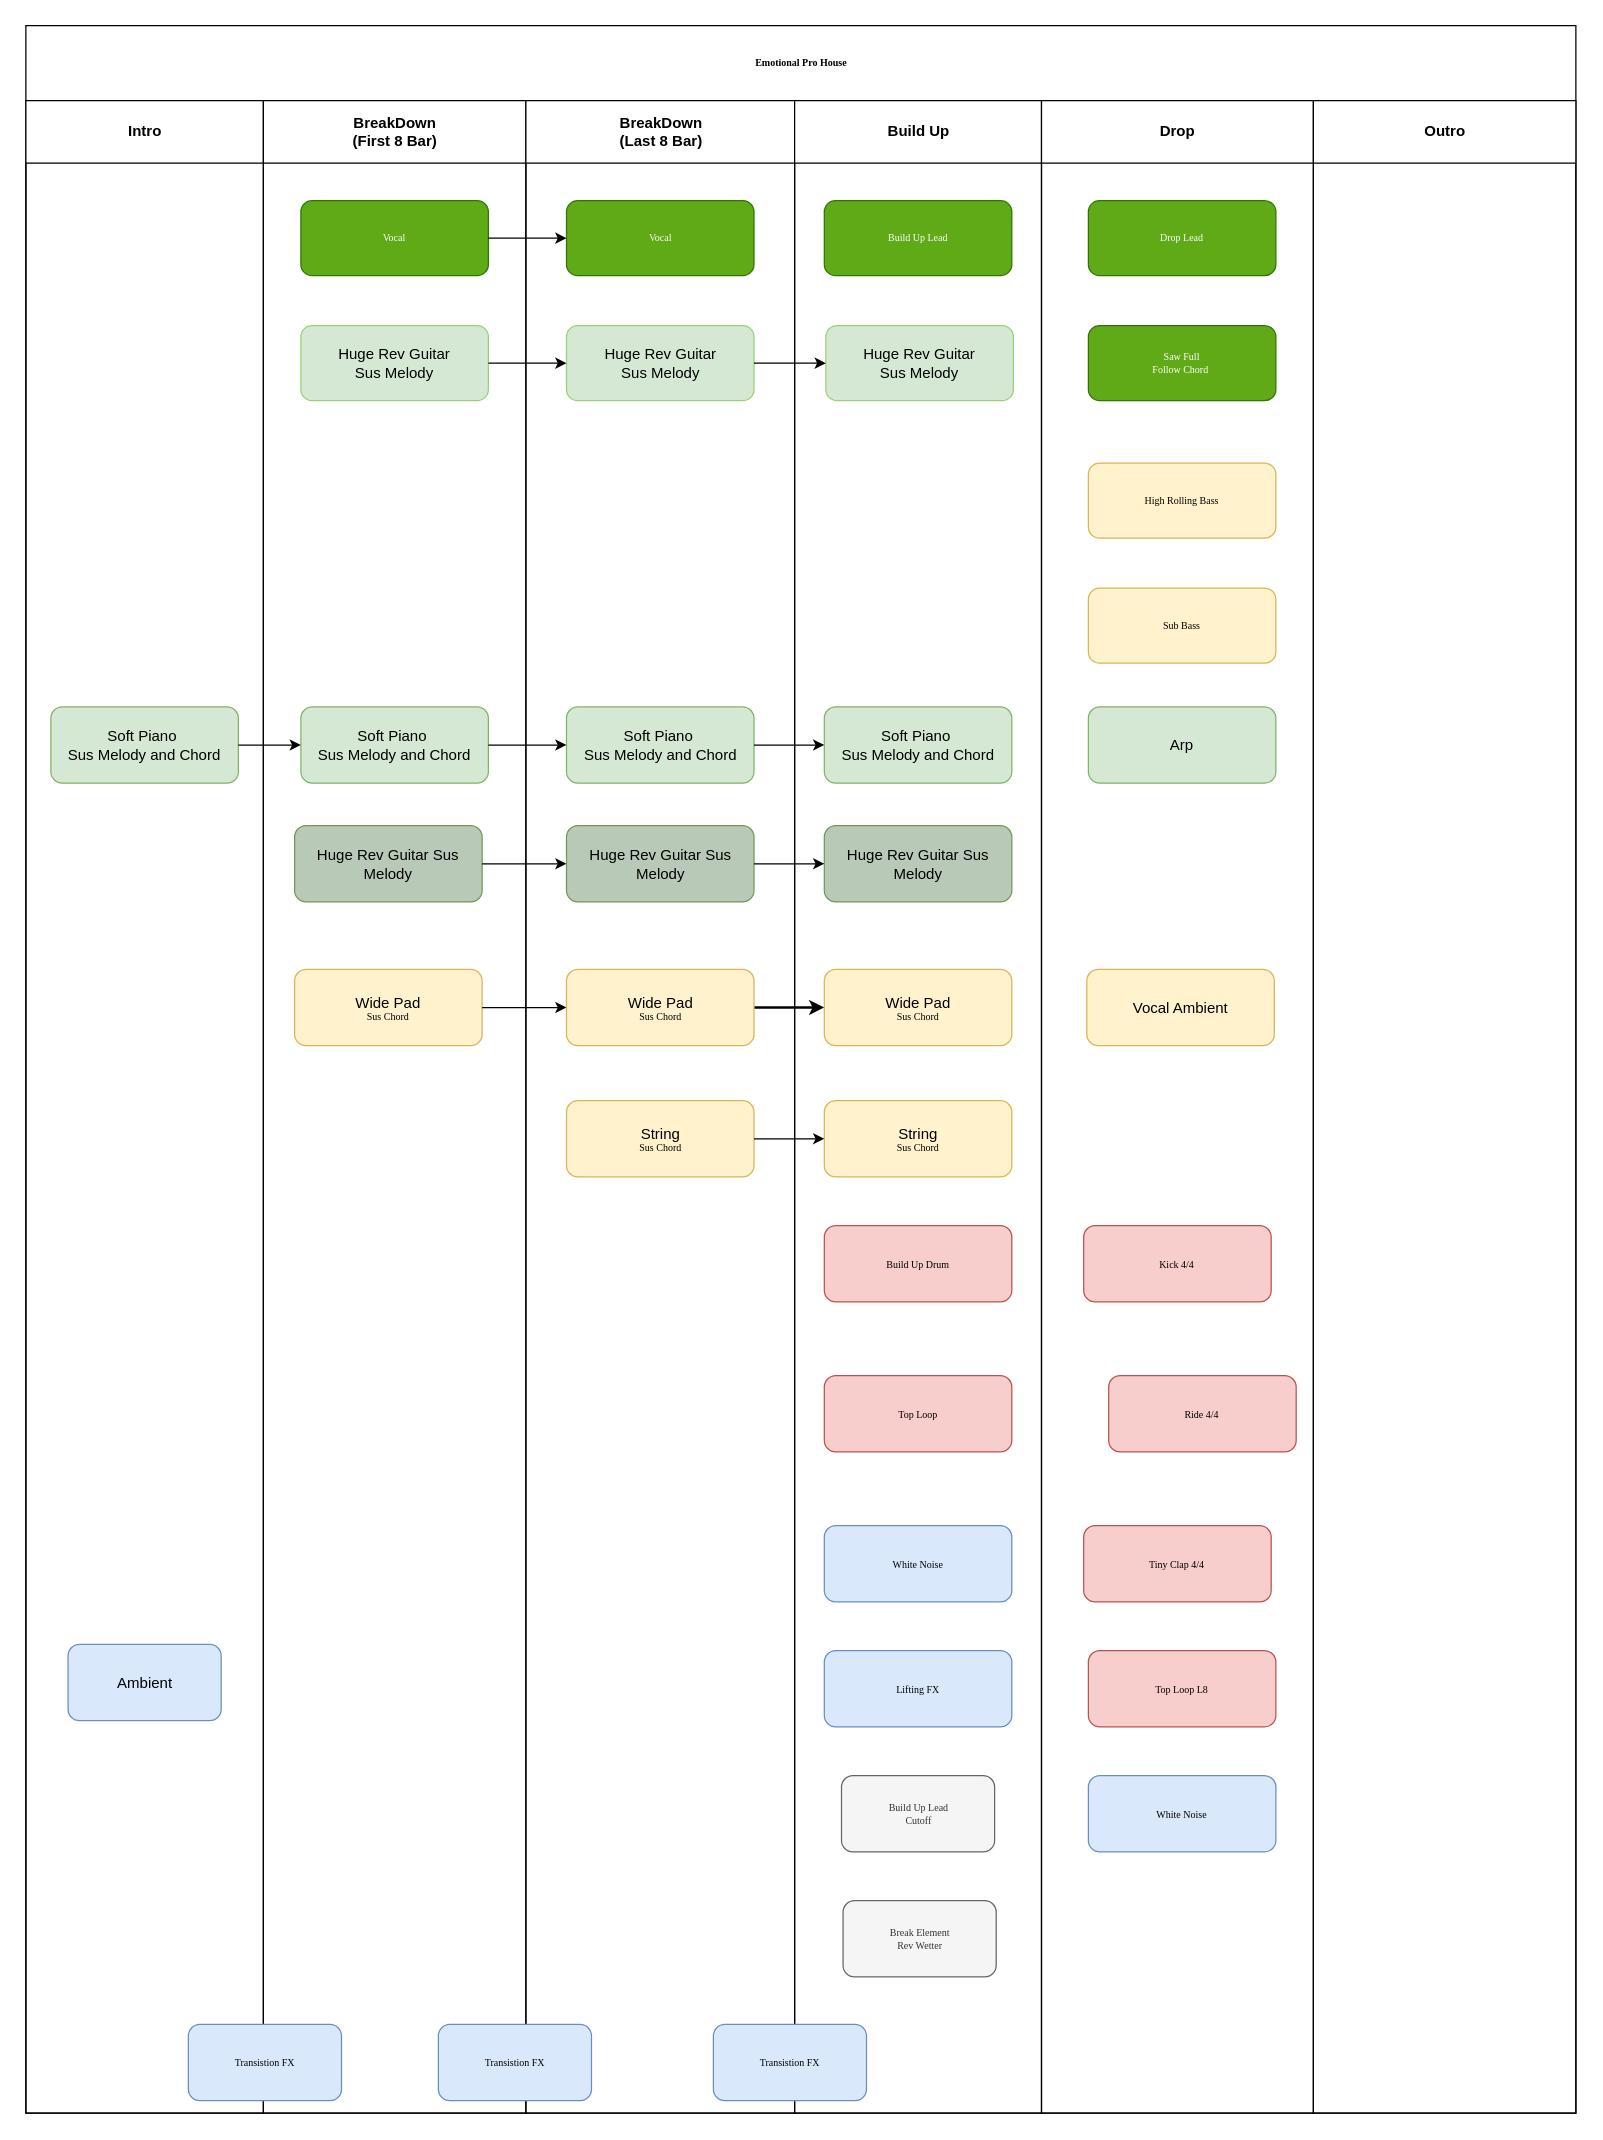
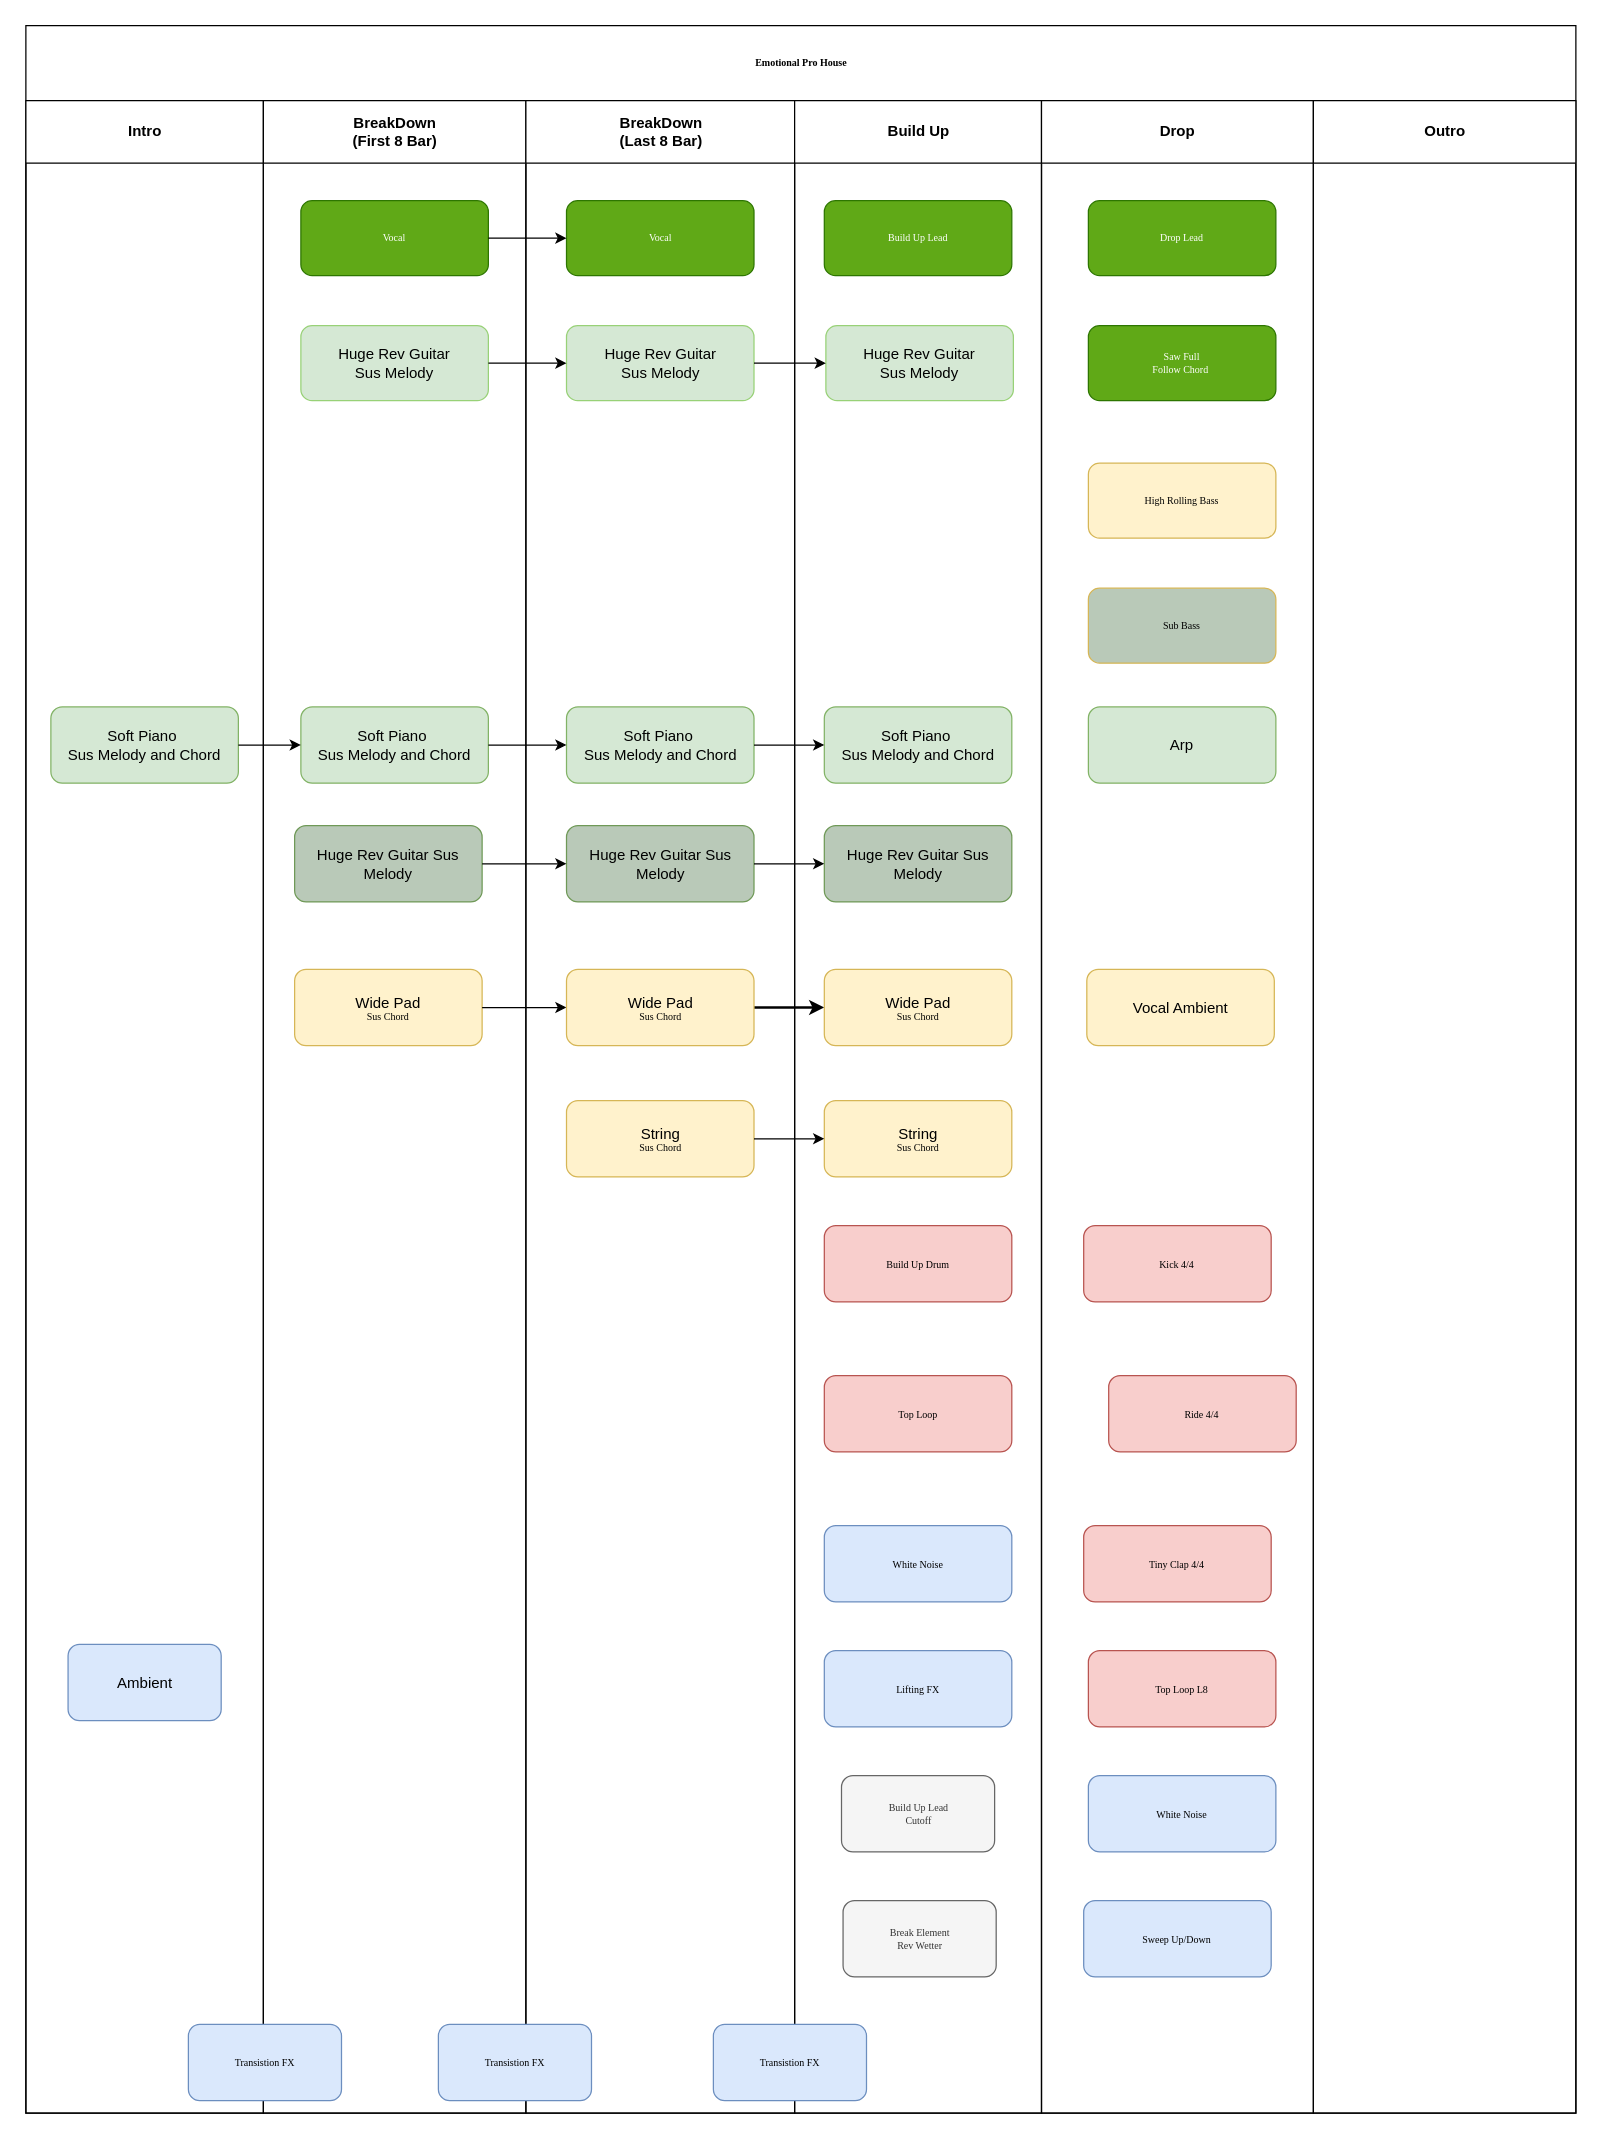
node "Sub Bass": fillcolor #fff2cc -> #b9c9b8
node "Sweep Up/Down": added
